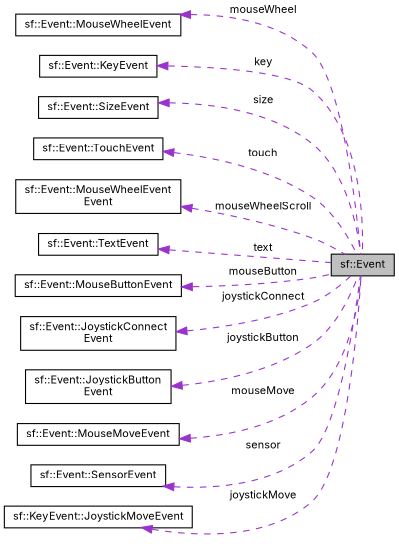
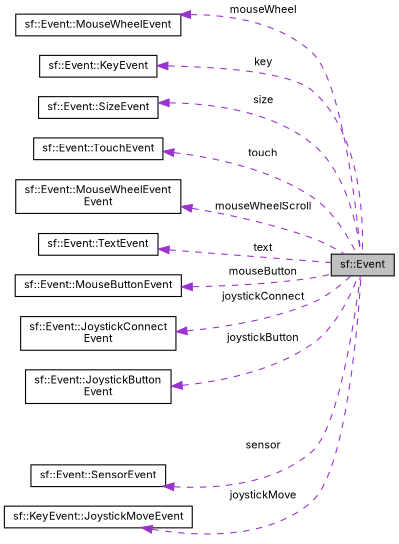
node "sf::Event::MouseMoveEvent": removed
